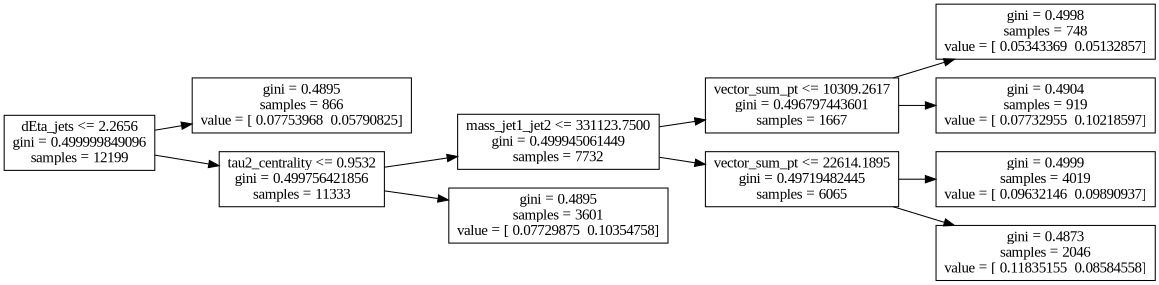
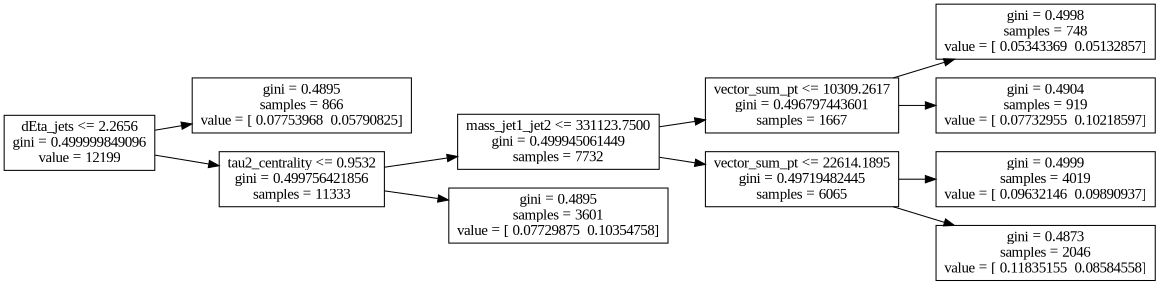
node "dEta_jets <= 2.2656 gini = 0.499999849096 samples = 12199": label "dEta_jets <= 2.2656 gini = 0.499999849096 samples = 12199" -> "dEta_jets <= 2.2656 gini = 0.499999849096 value = 12199"
